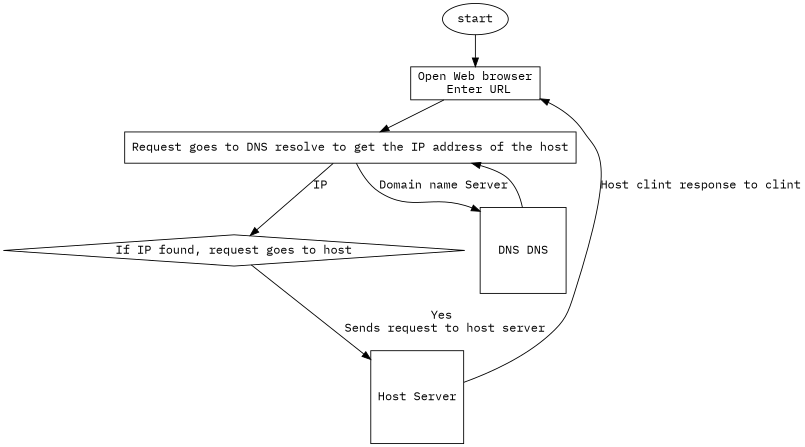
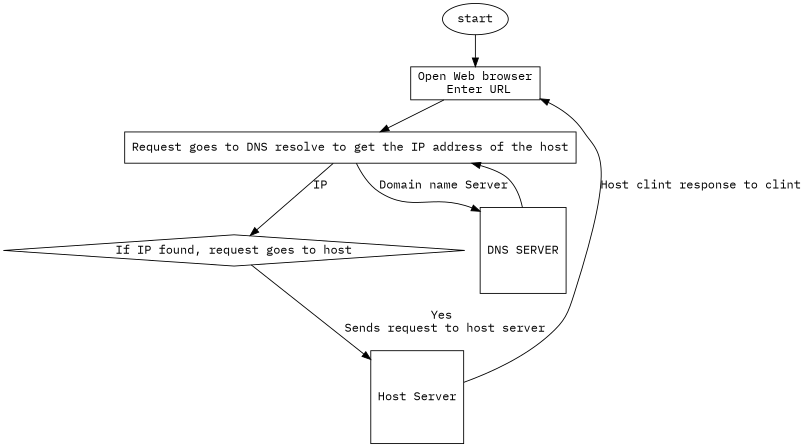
node "DNS DNS": label "DNS DNS" -> "DNS SERVER"
